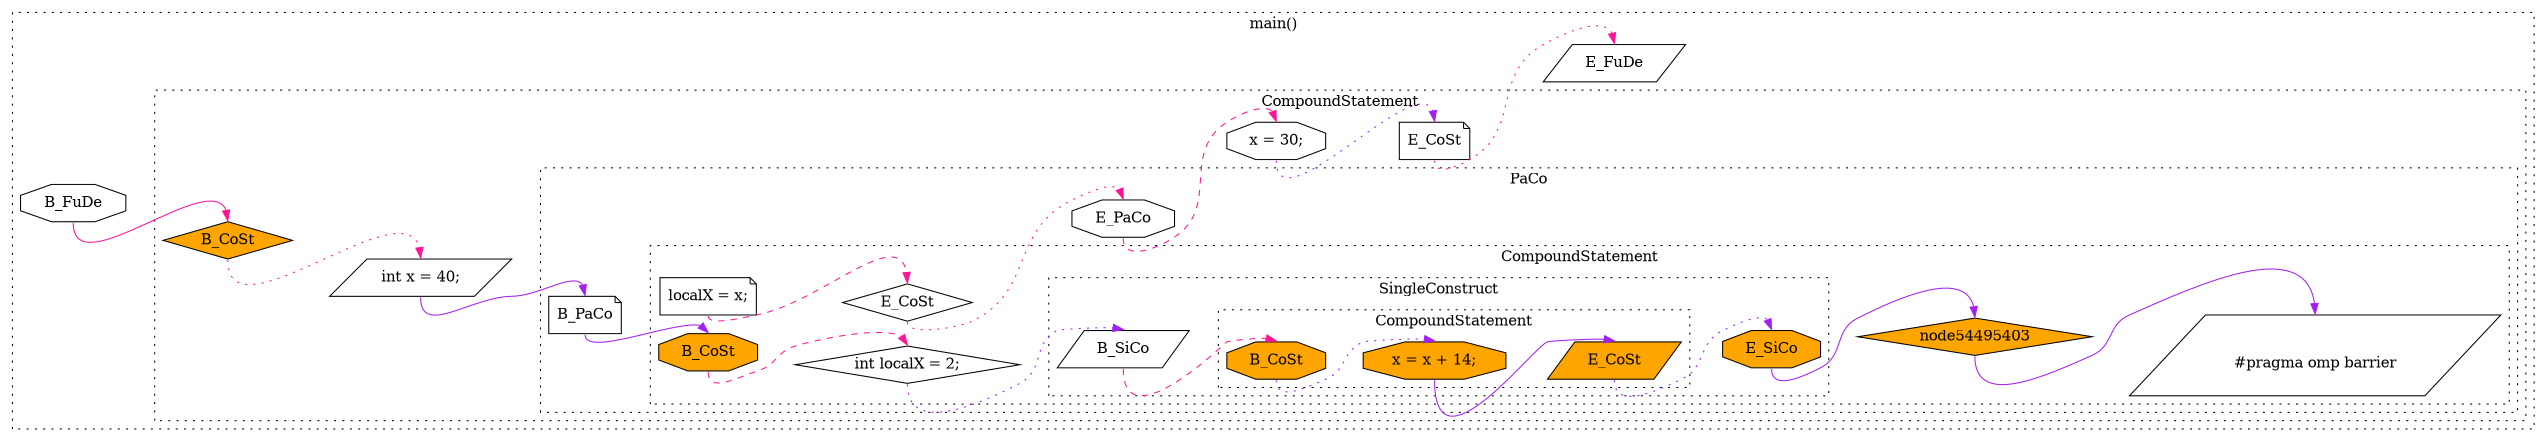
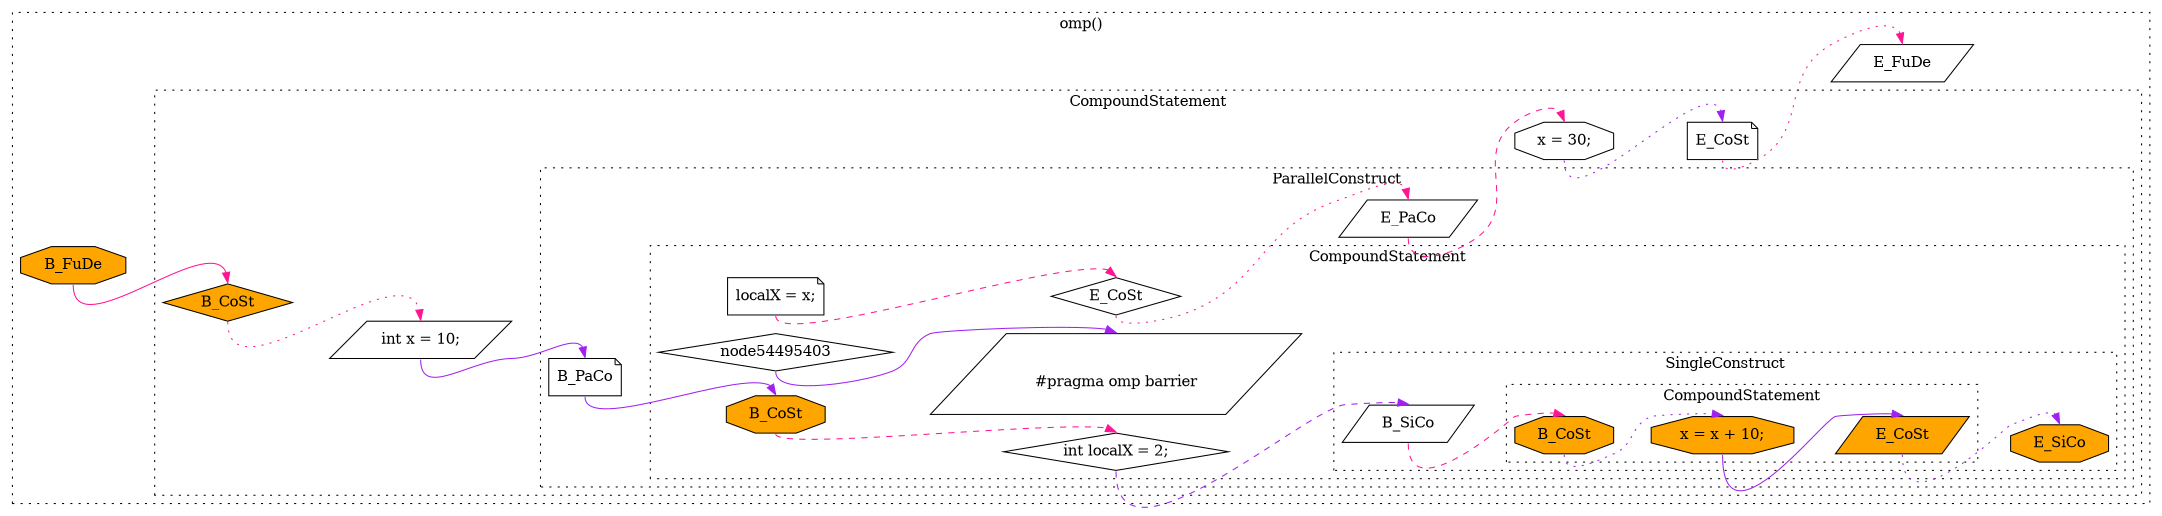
cluster "main()": label "main()" -> "omp()"
cluster "PaCo": label "PaCo" -> "ParallelConstruct"
node "B_FuDe": fillcolor white -> orange
node "E_PaCo": shape octagon -> parallelogram
node "int x = 40;": label "int x = 40;" -> "int x = 10;"
edge "E_SiCo" -> "node54495403": removed
node "node54495403": fillcolor orange -> white
node "x = x + 14;": label "x = x + 14;" -> "x = x + 10;"
edge "int localX = 2;" -> "B_SiCo": style dotted -> dashed
